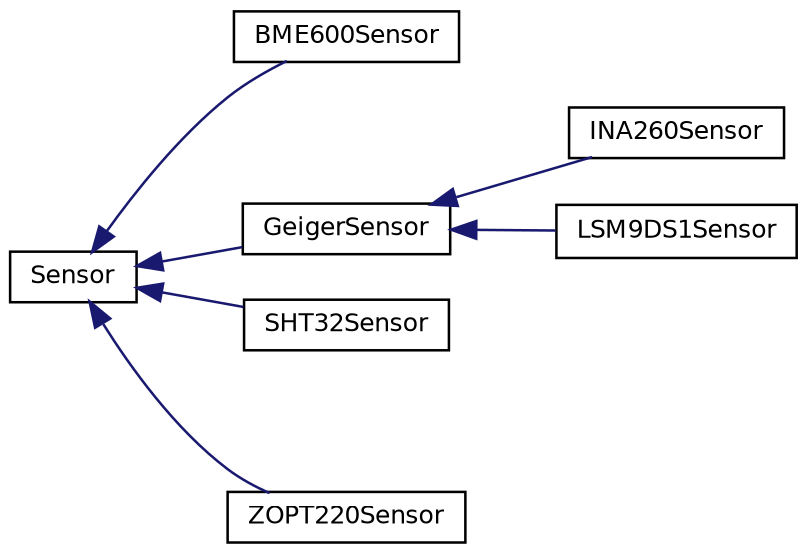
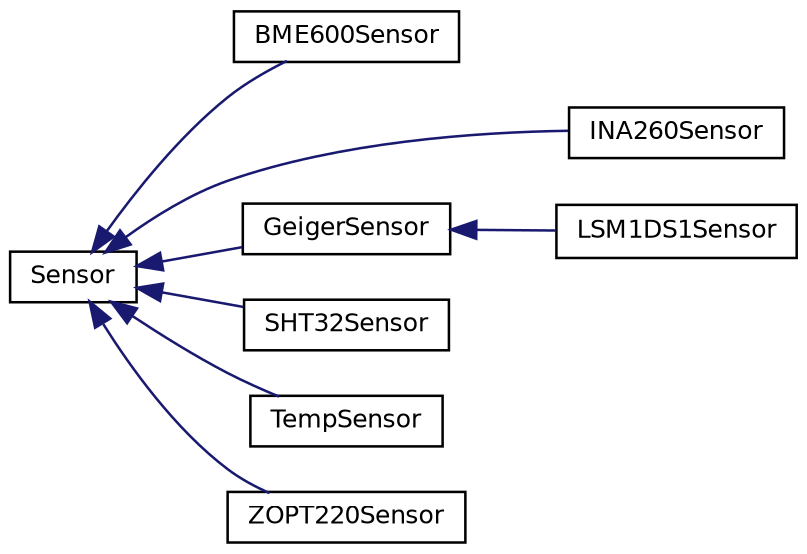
edge "INA260Sensor" -> "GeigerSensor": now "INA260Sensor" -> "Sensor"
node "LSM9DS1Sensor": label "LSM9DS1Sensor" -> "LSM1DS1Sensor"
node "TempSensor": added
